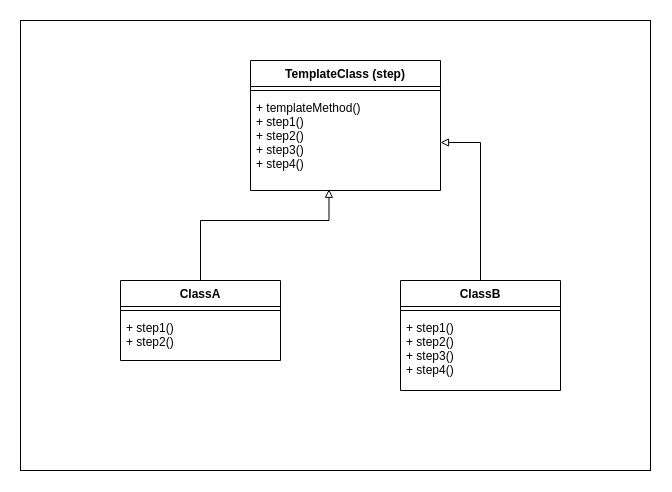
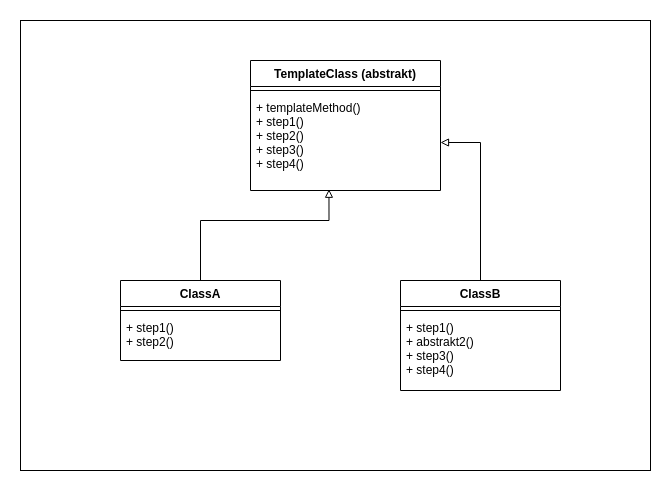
node "TemplateClass (step)": label "TemplateClass (step)" -> "TemplateClass (abstrakt)"
node "+ step1() + step2() + step3() + step4()": label "+ step1() + step2() + step3() + step4()" -> "+ step1() + abstrakt2() + step3() + step4()"
